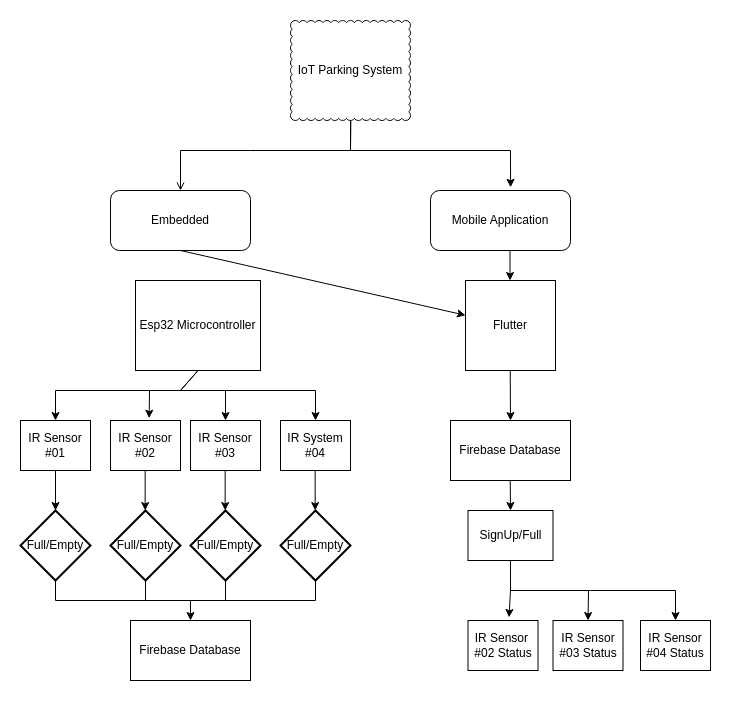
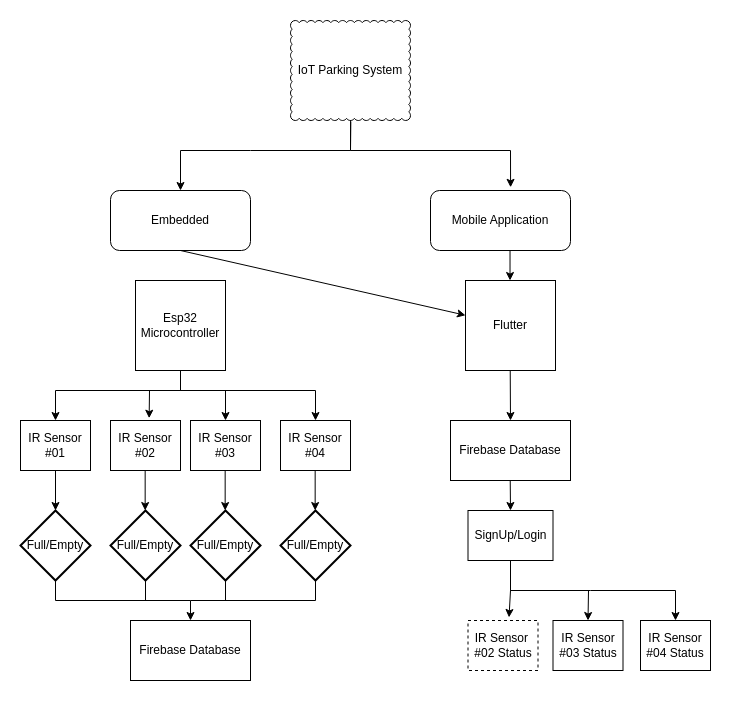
edge "IoT Parking System" -> "Embedded": arrowhead open -> classic
node "Esp32 Microcontroller": size 125x90 -> 90x90
node "IR System #04": label "IR System #04" -> "IR Sensor #04"
node "SignUp/Full": label "SignUp/Full" -> "SignUp/Login"
node "IR Sensor #02 Status": style solid -> dashed
